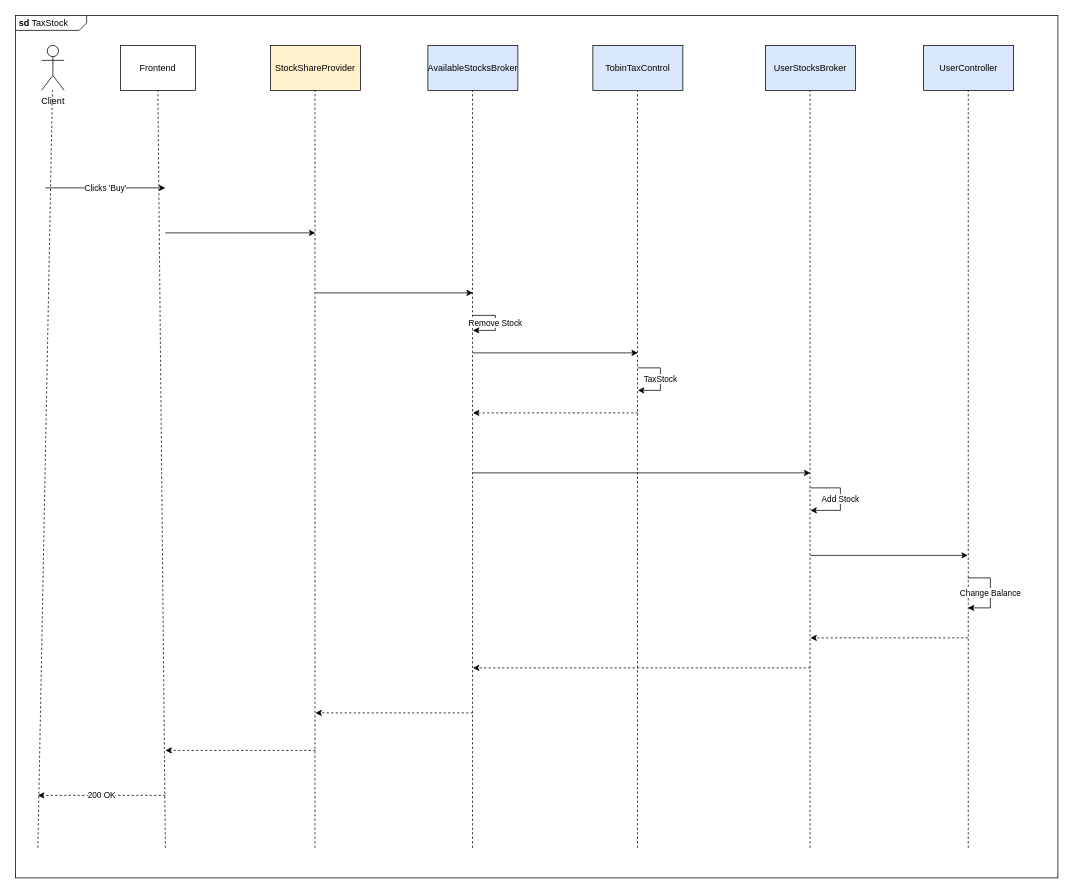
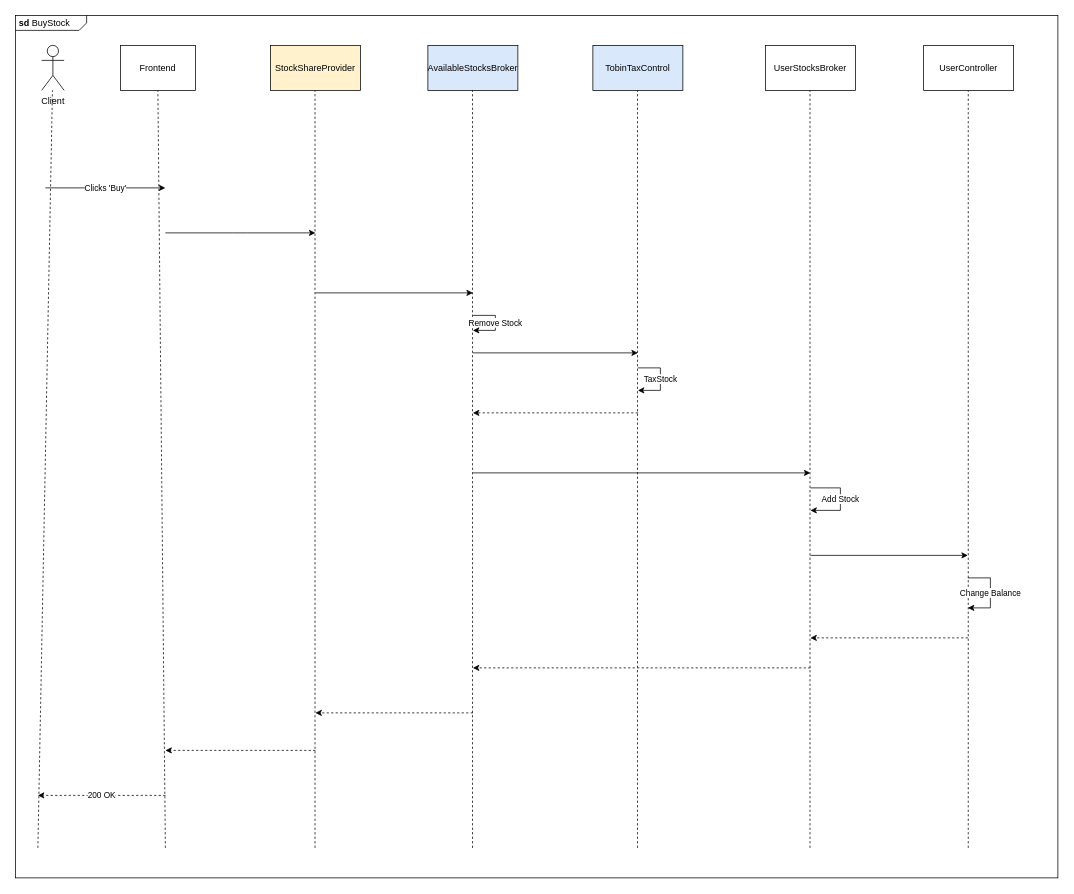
node "sd TaxStock": label "sd TaxStock" -> "sd BuyStock"
node "UserStocksBroker": fillcolor #dae8fc -> #ffffff
node "UserController": fillcolor #dae8fc -> #ffffff
